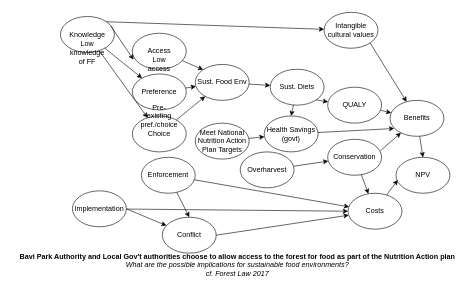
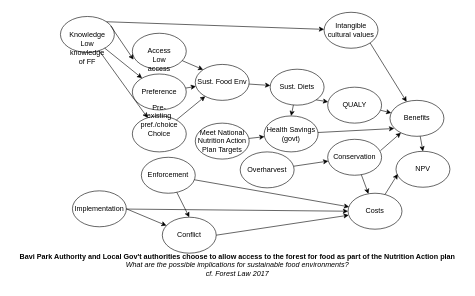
node "NPV": moved (423, 176) -> (423, 170)
